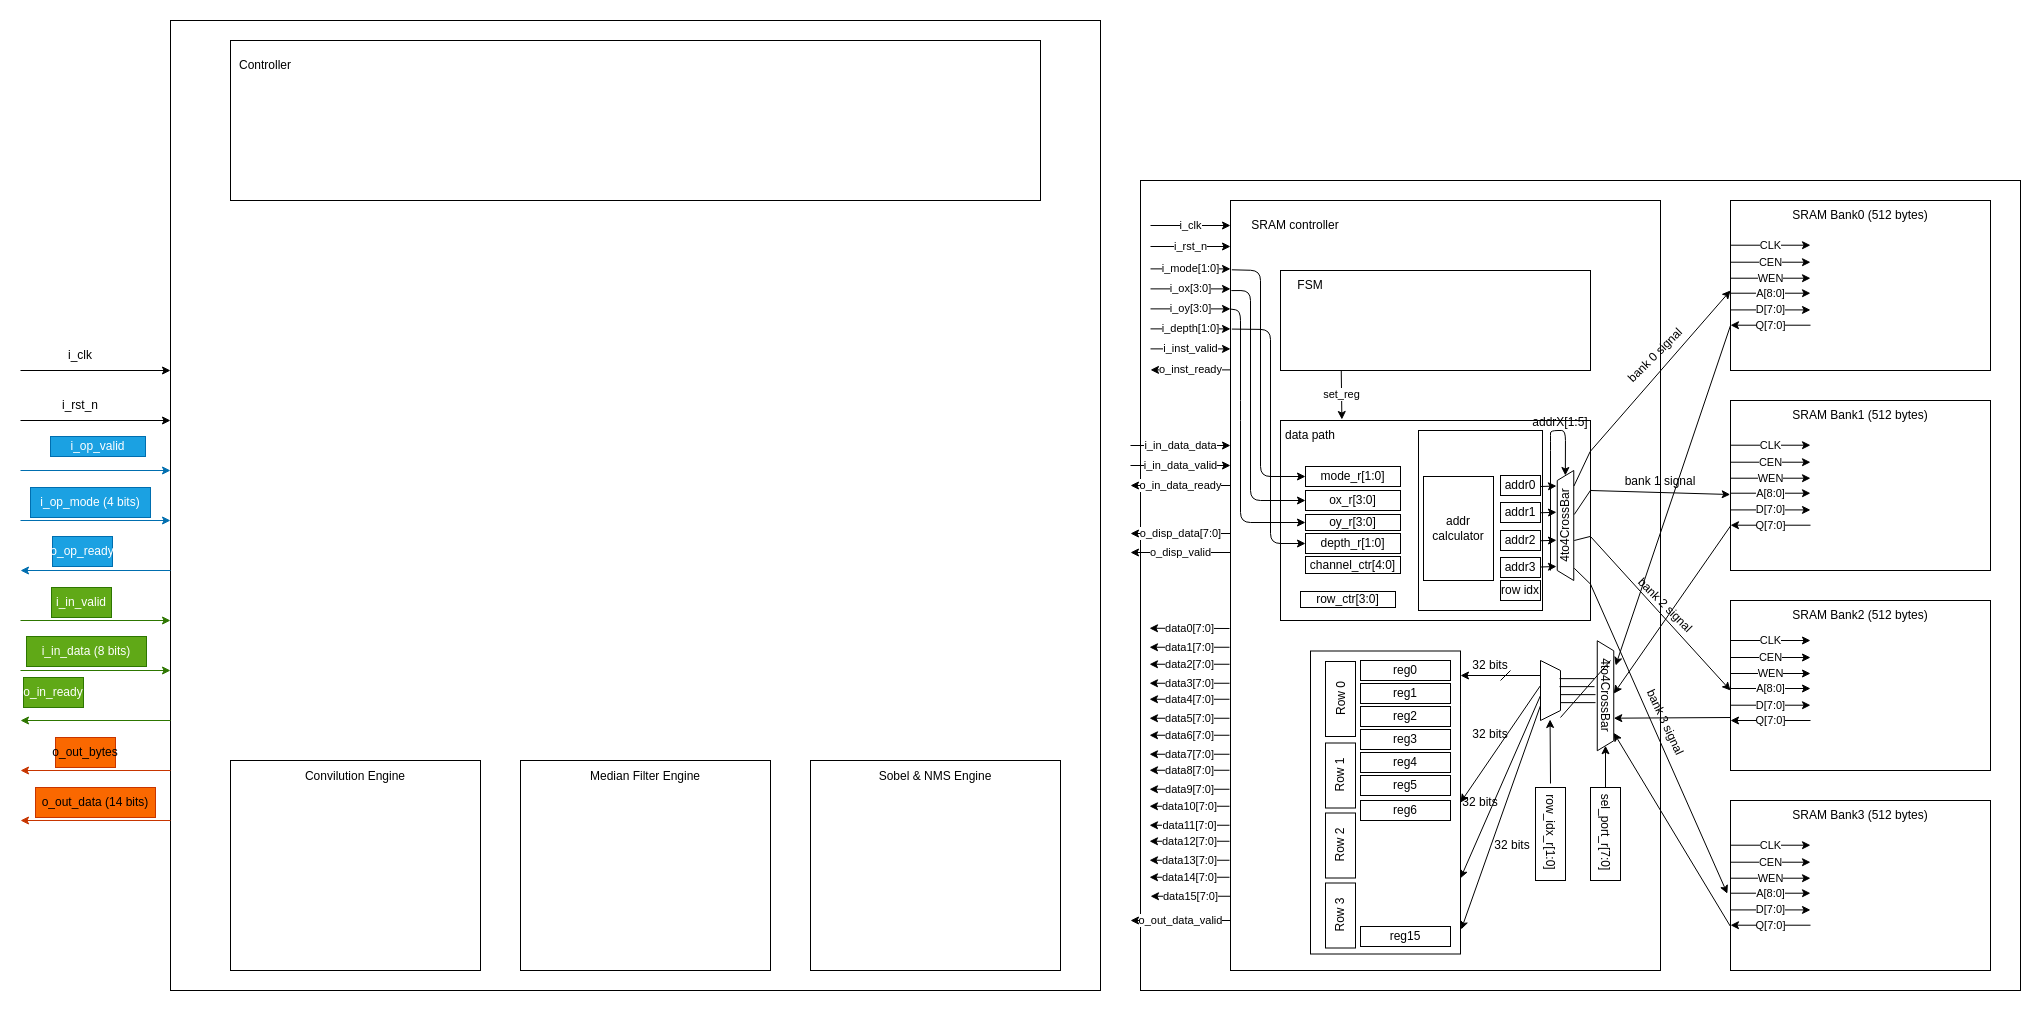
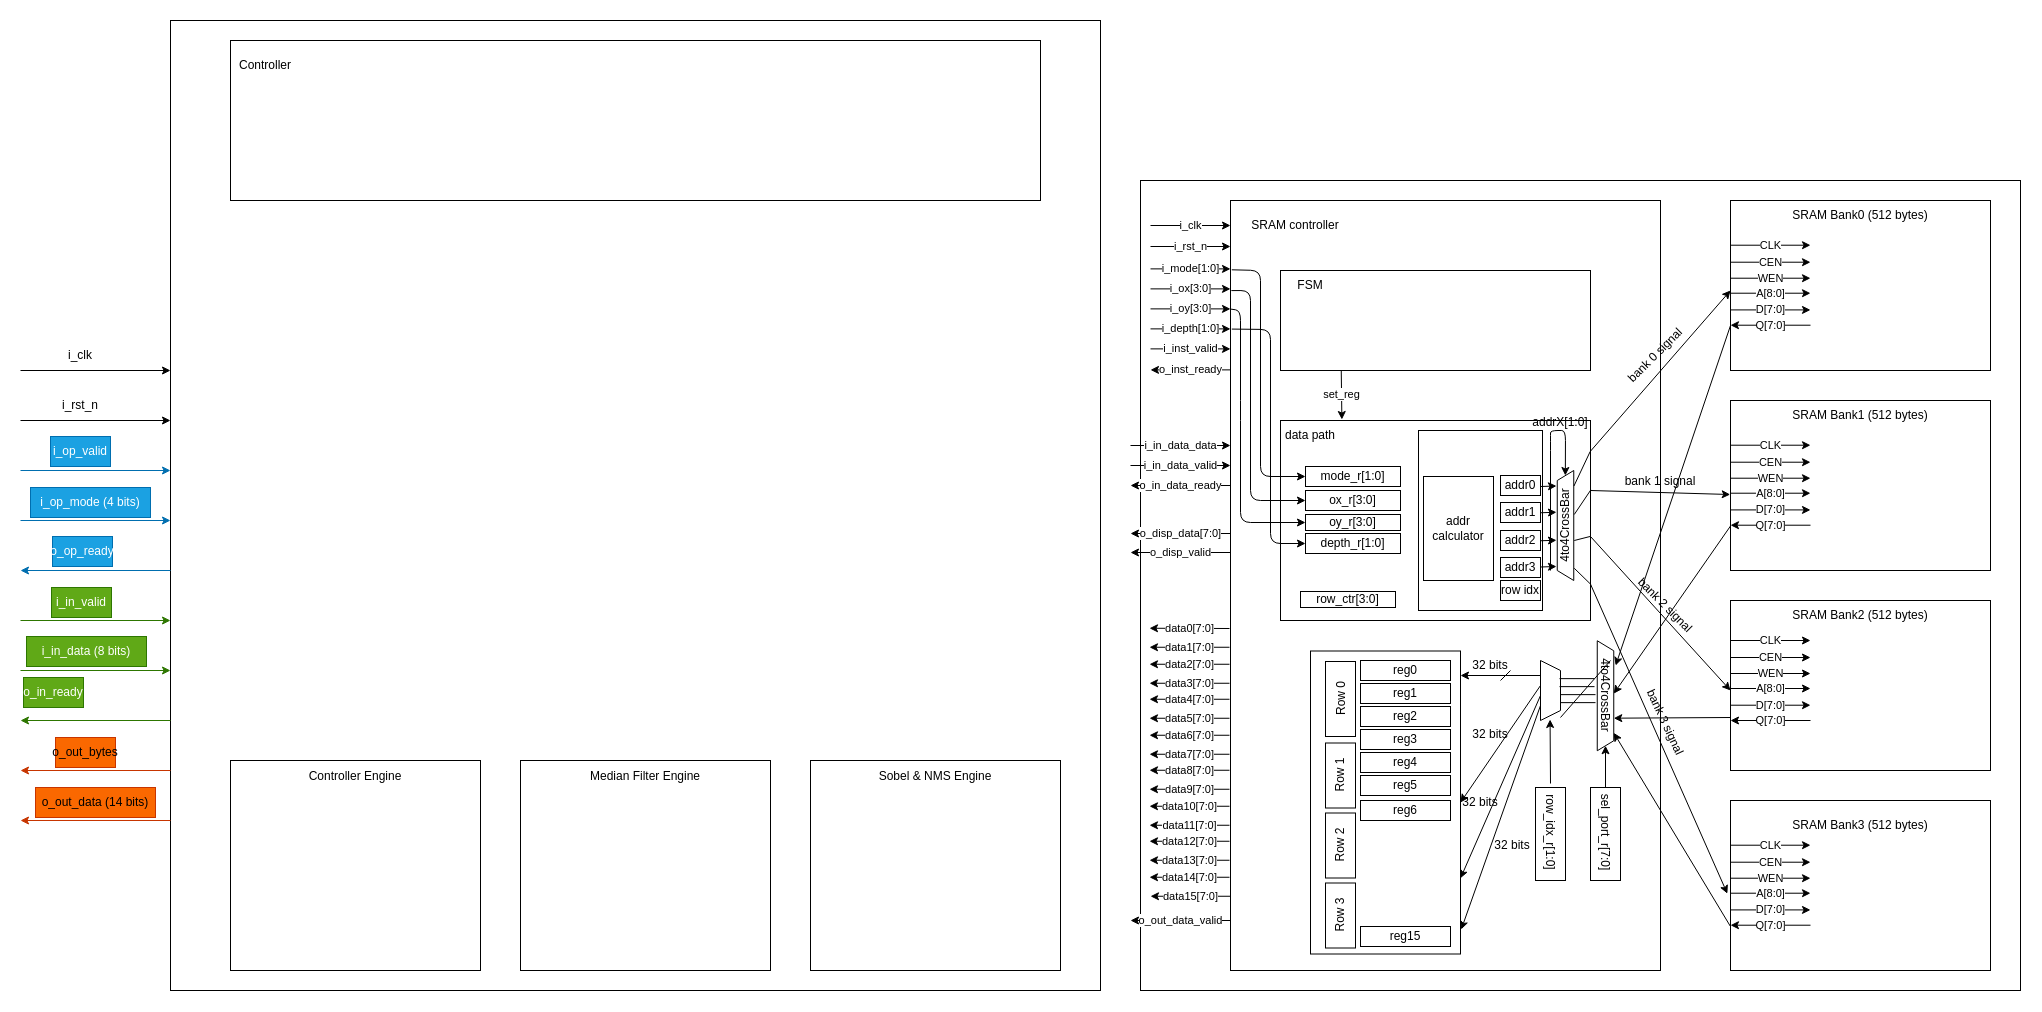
node "addrX[1:5]": label "addrX[1:5]" -> "addrX[1:0]"
node "i_op_valid": size 95x20 -> 60x30
node "channel_ctr[4:0]": removed
node "Convilution Engine": label "Convilution Engine" -> "Controller Engine"
node "SRAM Bank3 (512 bytes)": moved (1861, 816) -> (1861, 826)
